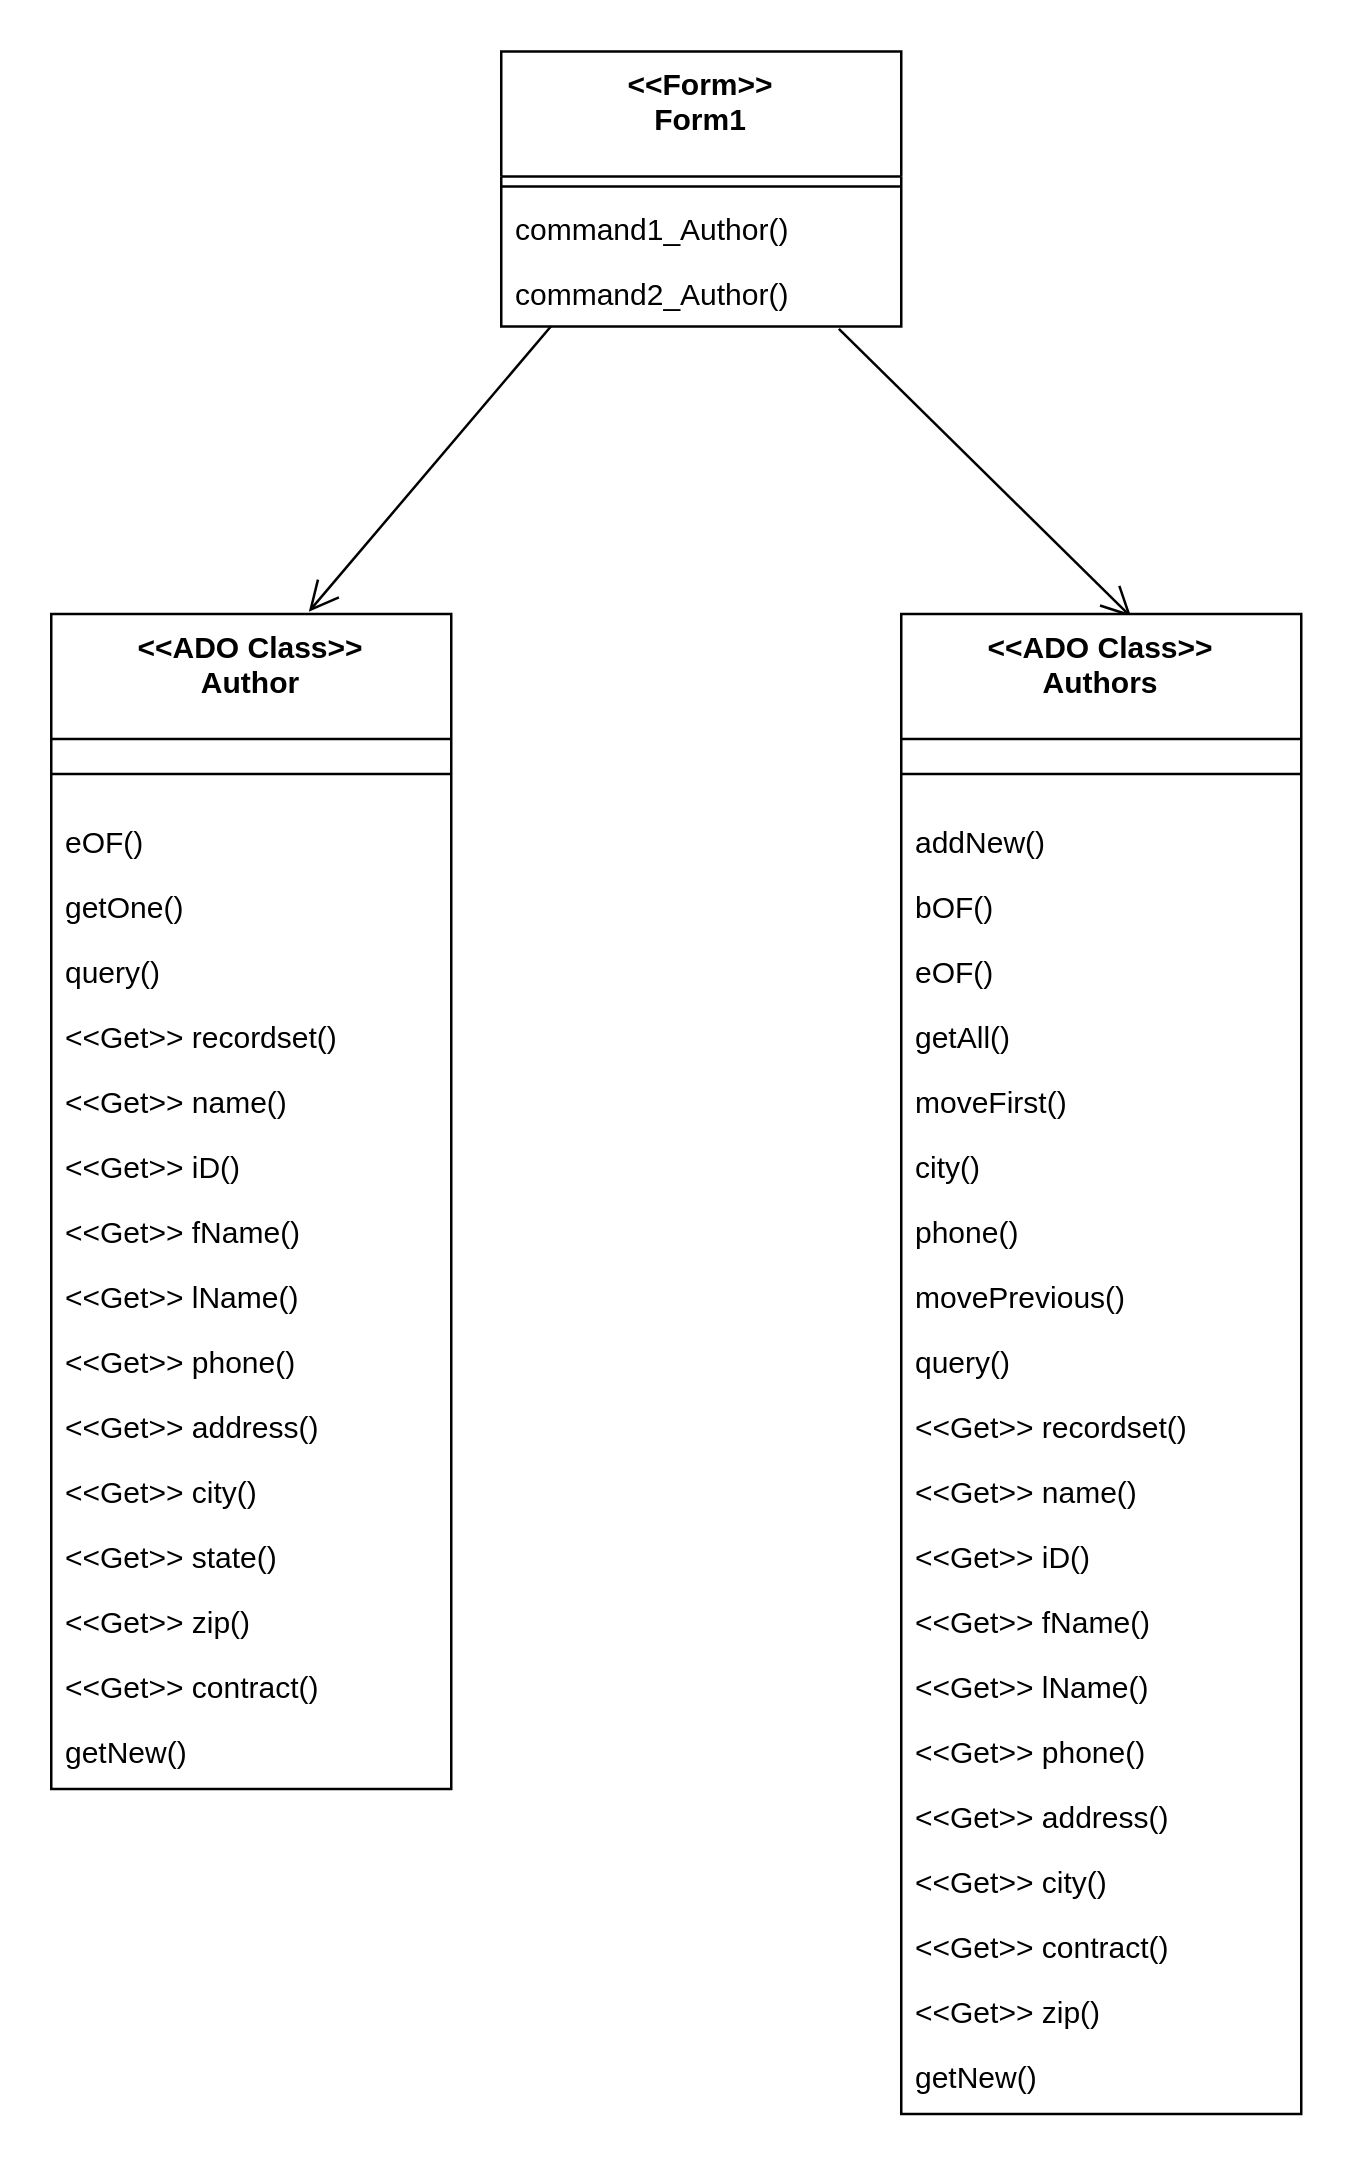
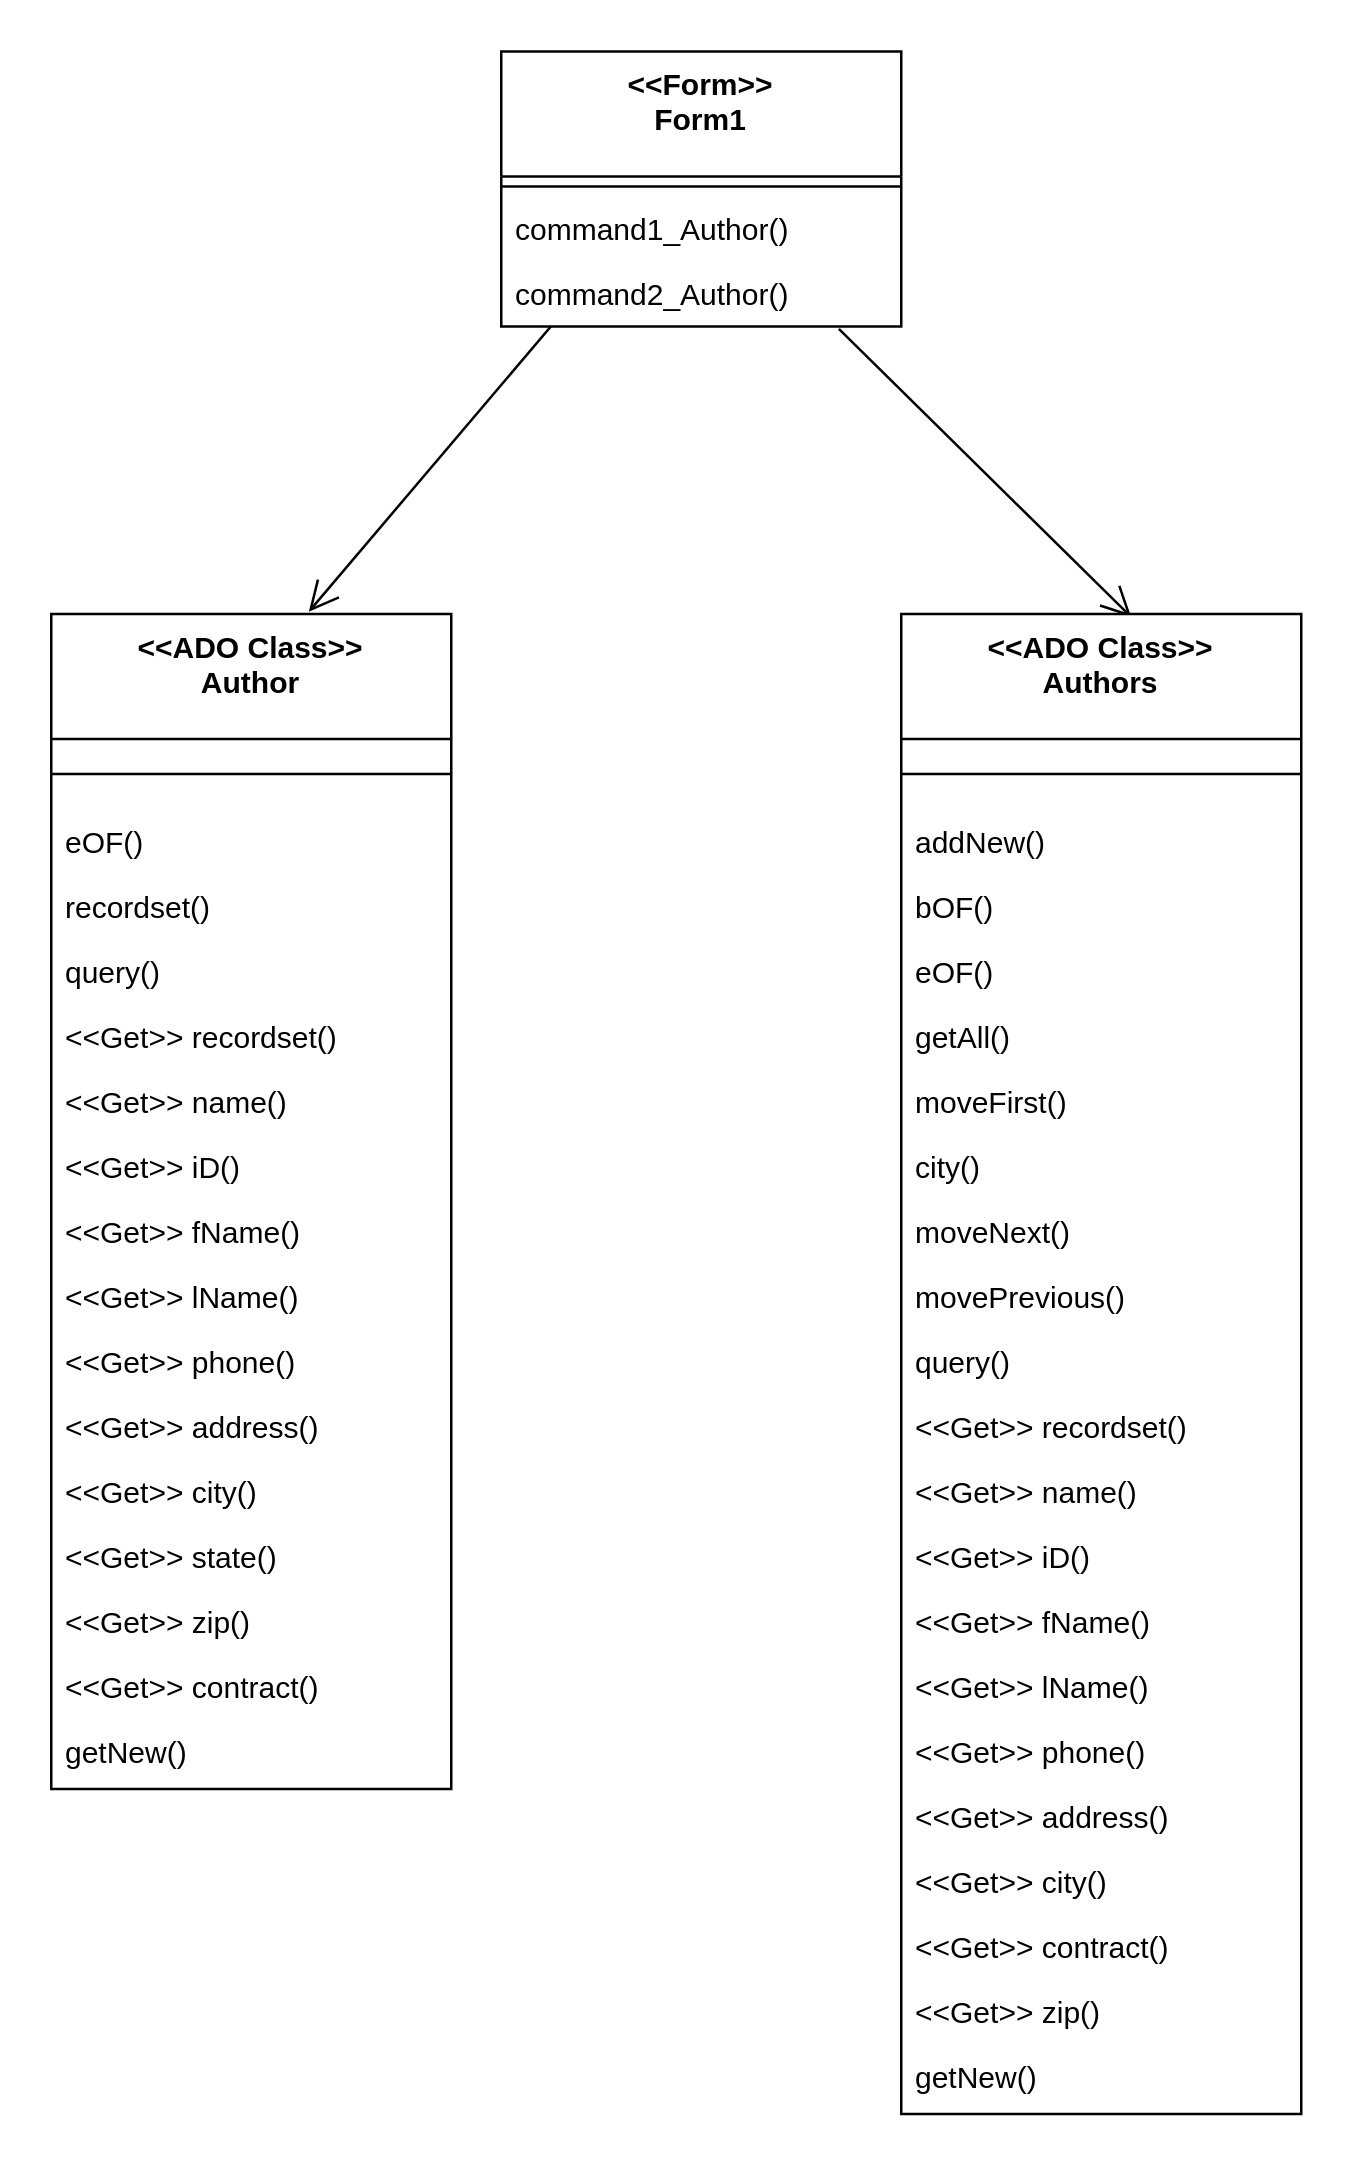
node "getOne()": label "getOne()" -> "recordset()"
node "phone()": label "phone()" -> "moveNext()"
